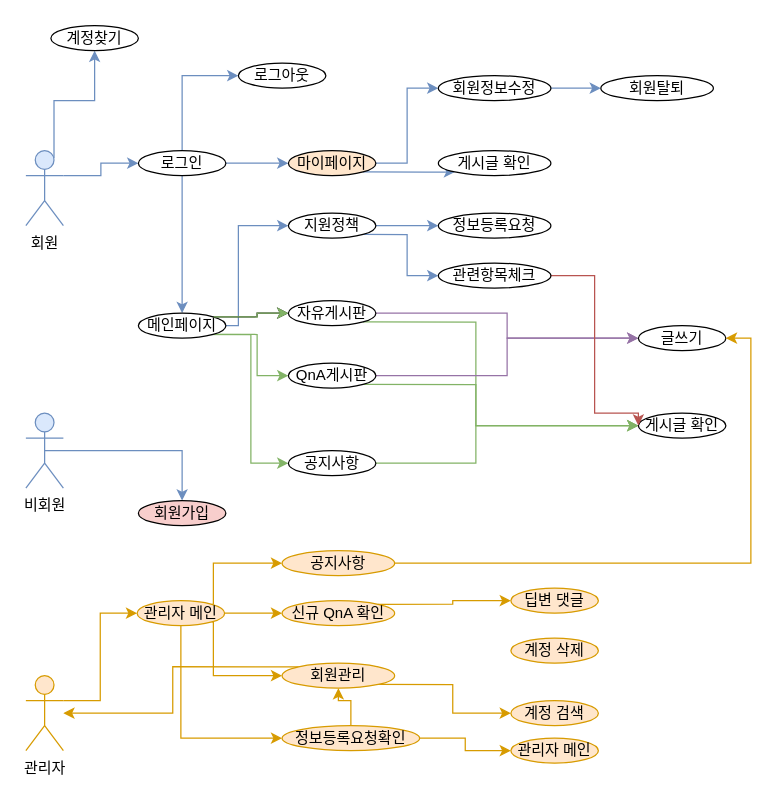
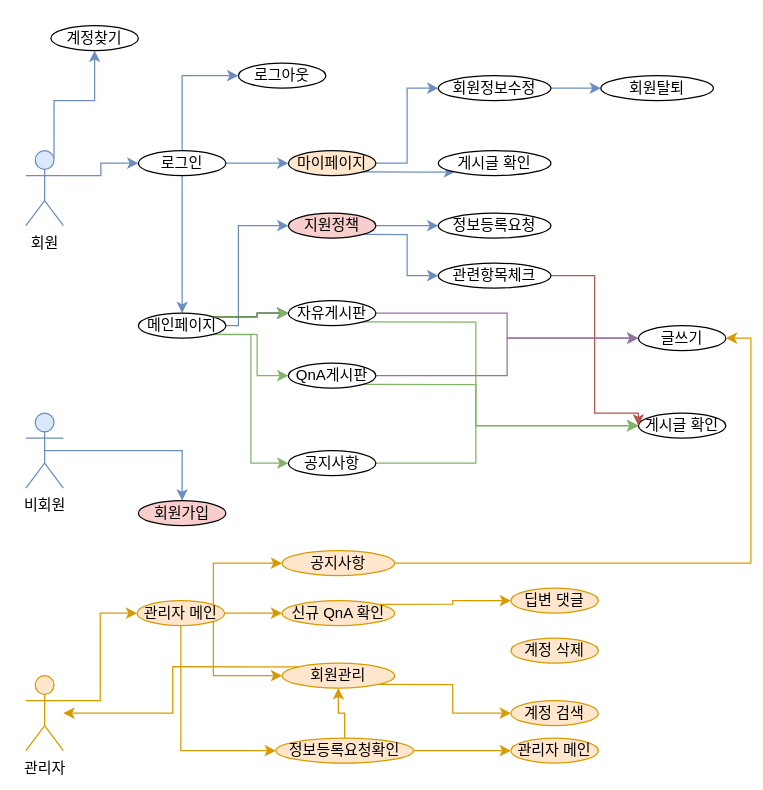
node "지원정책": fillcolor #ffffff -> #f8cecc
node "정보등록요청확인": moved (351, 738) -> (344, 751)
